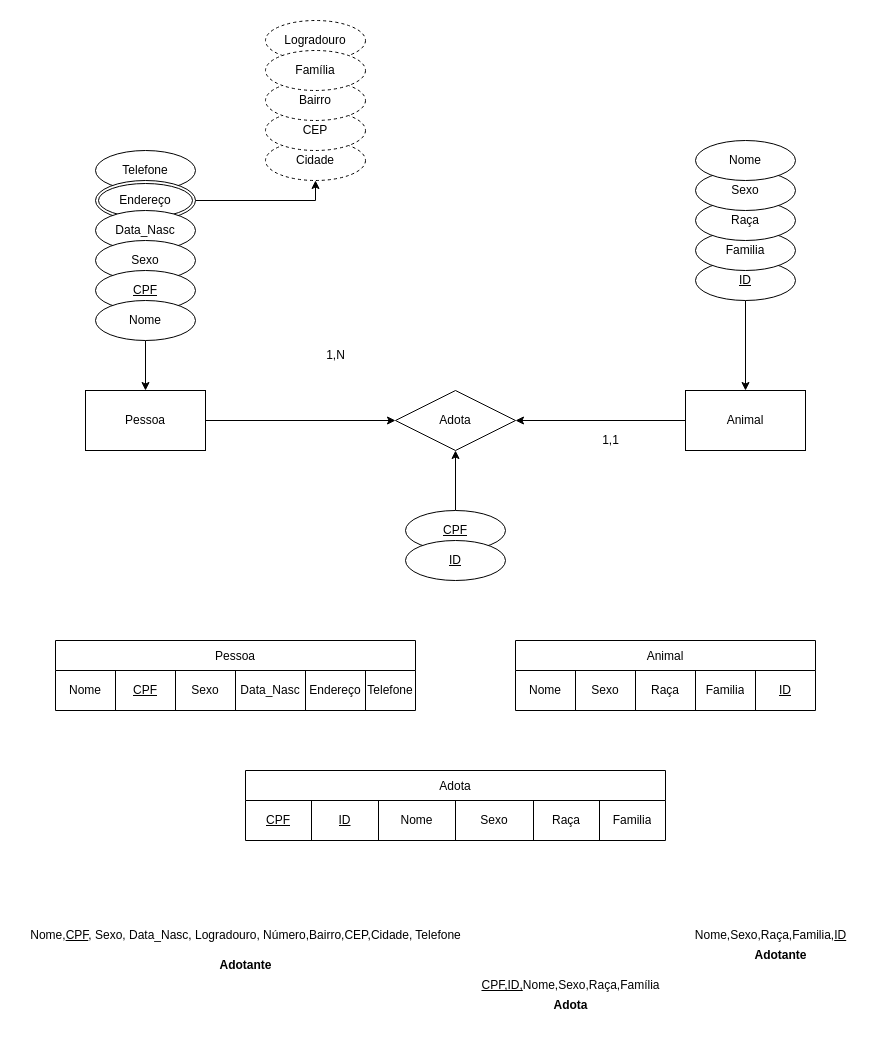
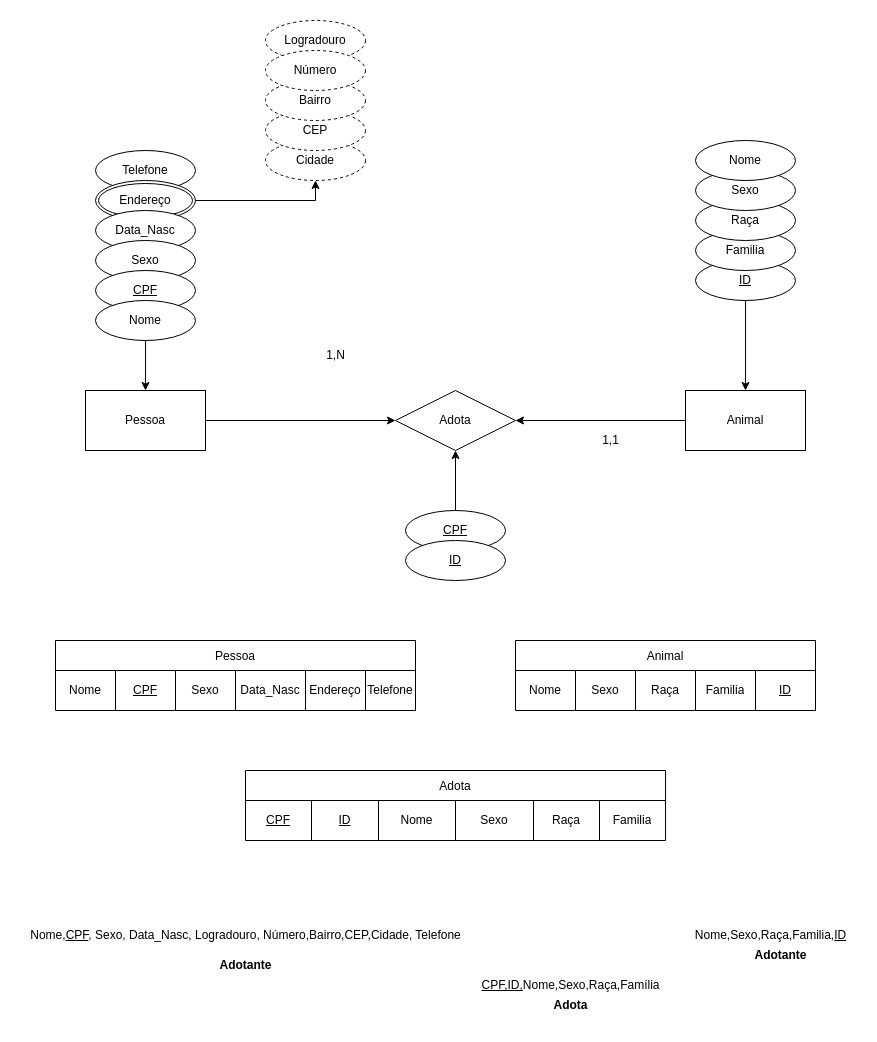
node "Família": label "Família" -> "Número"
